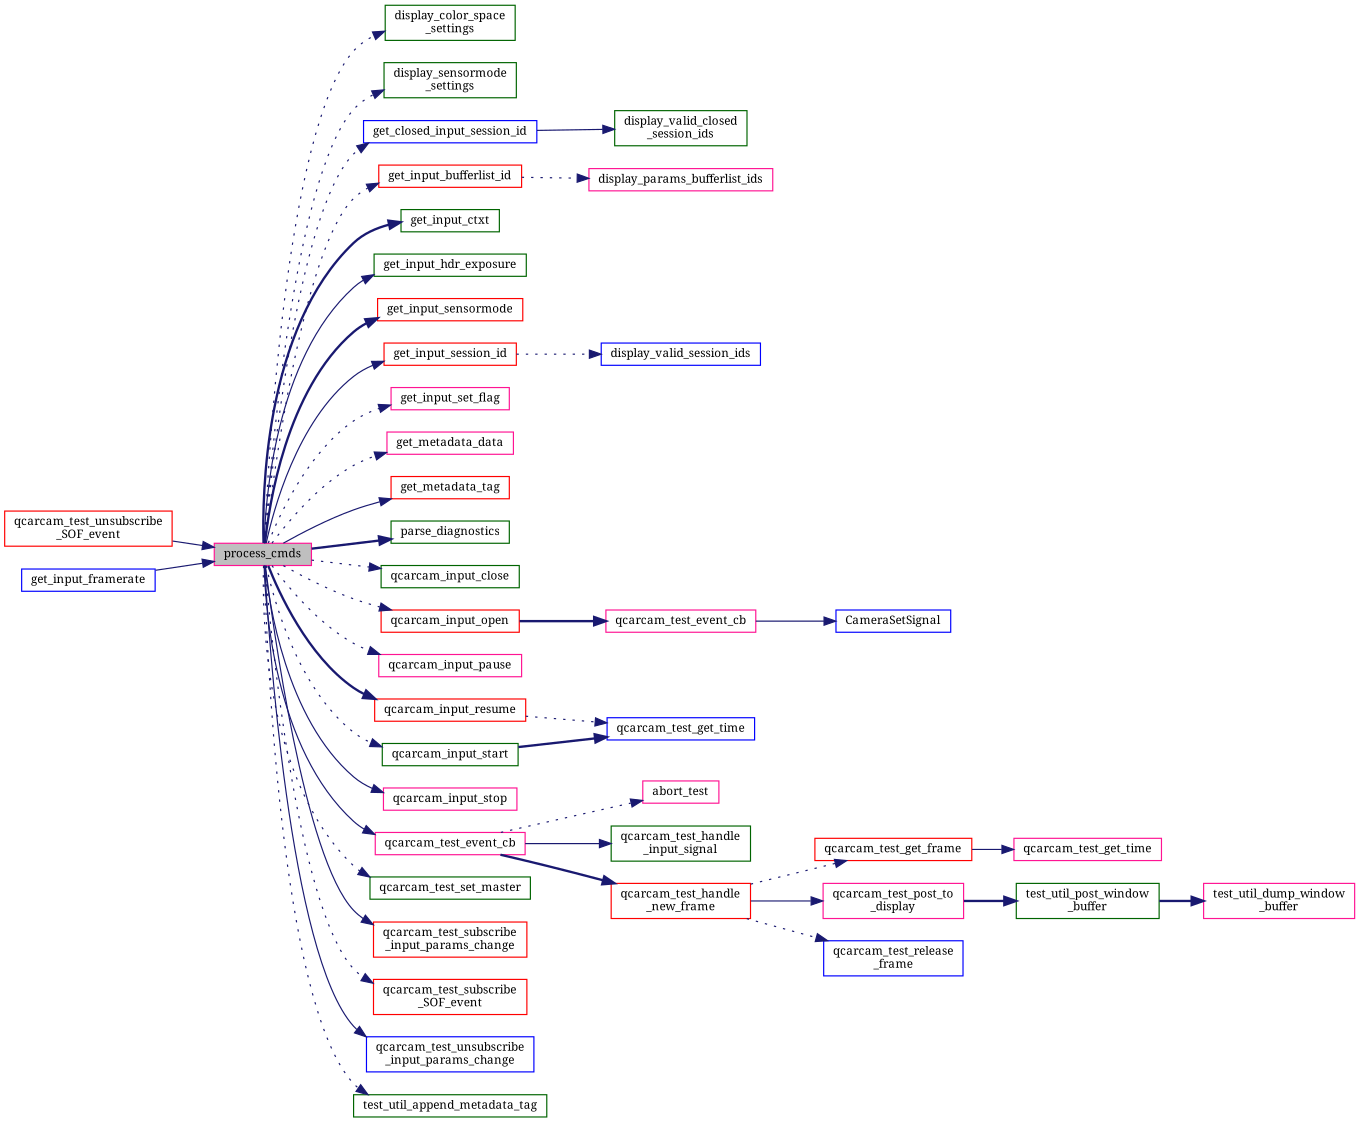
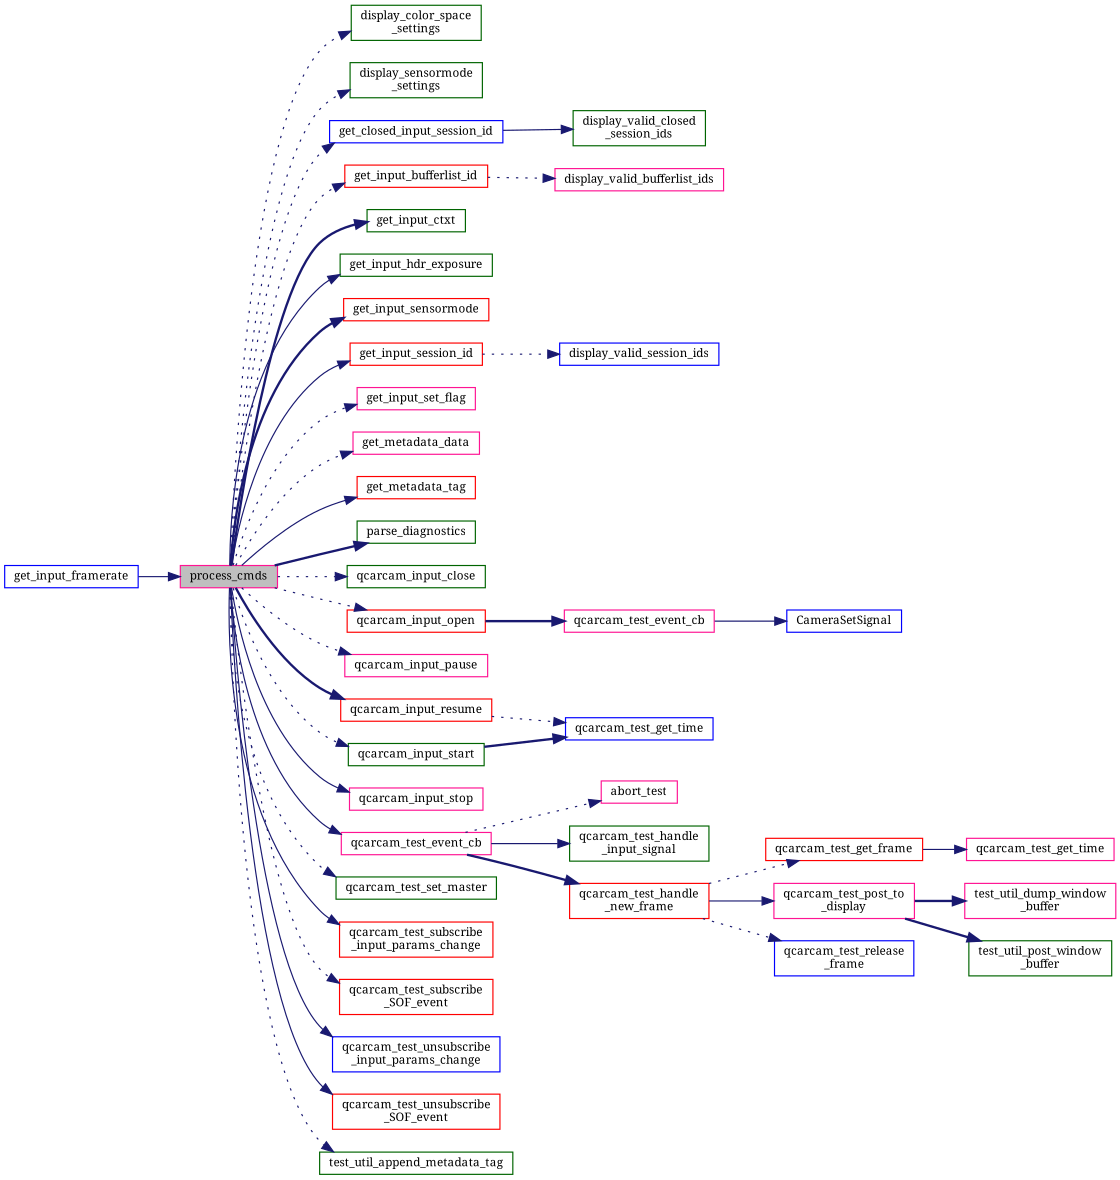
node "display_params_bufferlist_ids": label "display_params_bufferlist_ids" -> "display_valid_bufferlist_ids"
edge "qcarcam_test_unsubscribe _SOF_event" -> "process_cmds": reversed
edge "test_util_post_window _buffer" -> "test_util_dump_window _buffer": now "qcarcam_test_post_to _display" -> "test_util_dump_window _buffer"
